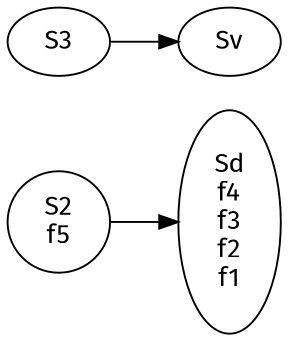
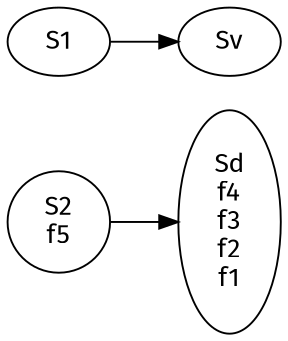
node "S3": label "S3" -> "S1"
